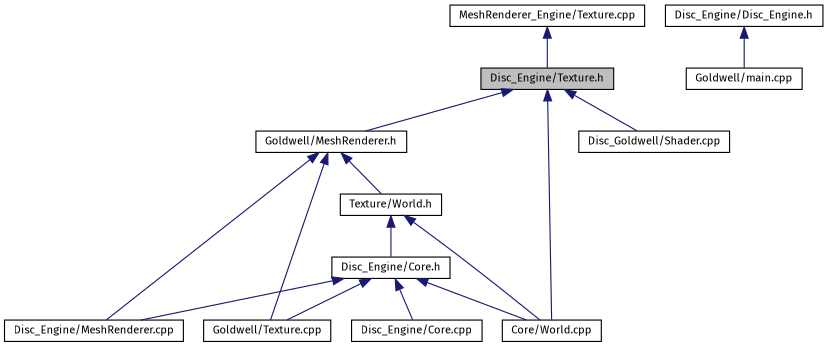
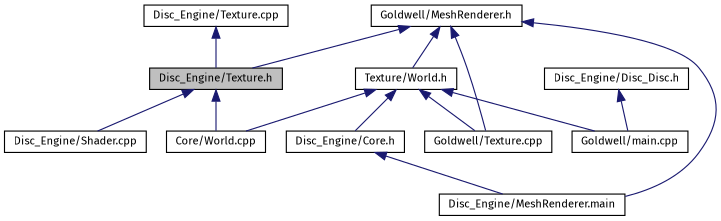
node "MeshRenderer_Engine/Texture.cpp": label "MeshRenderer_Engine/Texture.cpp" -> "Disc_Engine/Texture.cpp"
node "Disc_Engine/Disc_Engine.h": label "Disc_Engine/Disc_Engine.h" -> "Disc_Engine/Disc_Disc.h"
edge "Goldwell/MeshRenderer.h" -> "Disc_Engine/Texture.h": reversed
edge "Goldwell/main.cpp" -> "Texture/World.h": added
node "Disc_Goldwell/Shader.cpp": label "Disc_Goldwell/Shader.cpp" -> "Disc_Engine/Shader.cpp"
edge "Core/World.cpp" -> "Disc_Engine/Core.h": removed
edge "Goldwell/Texture.cpp" -> "Disc_Engine/Core.h": now "Goldwell/Texture.cpp" -> "Texture/World.h"
node "Disc_Engine/MeshRenderer.cpp": label "Disc_Engine/MeshRenderer.cpp" -> "Disc_Engine/MeshRenderer.main"
node "Disc_Engine/Core.cpp": removed
